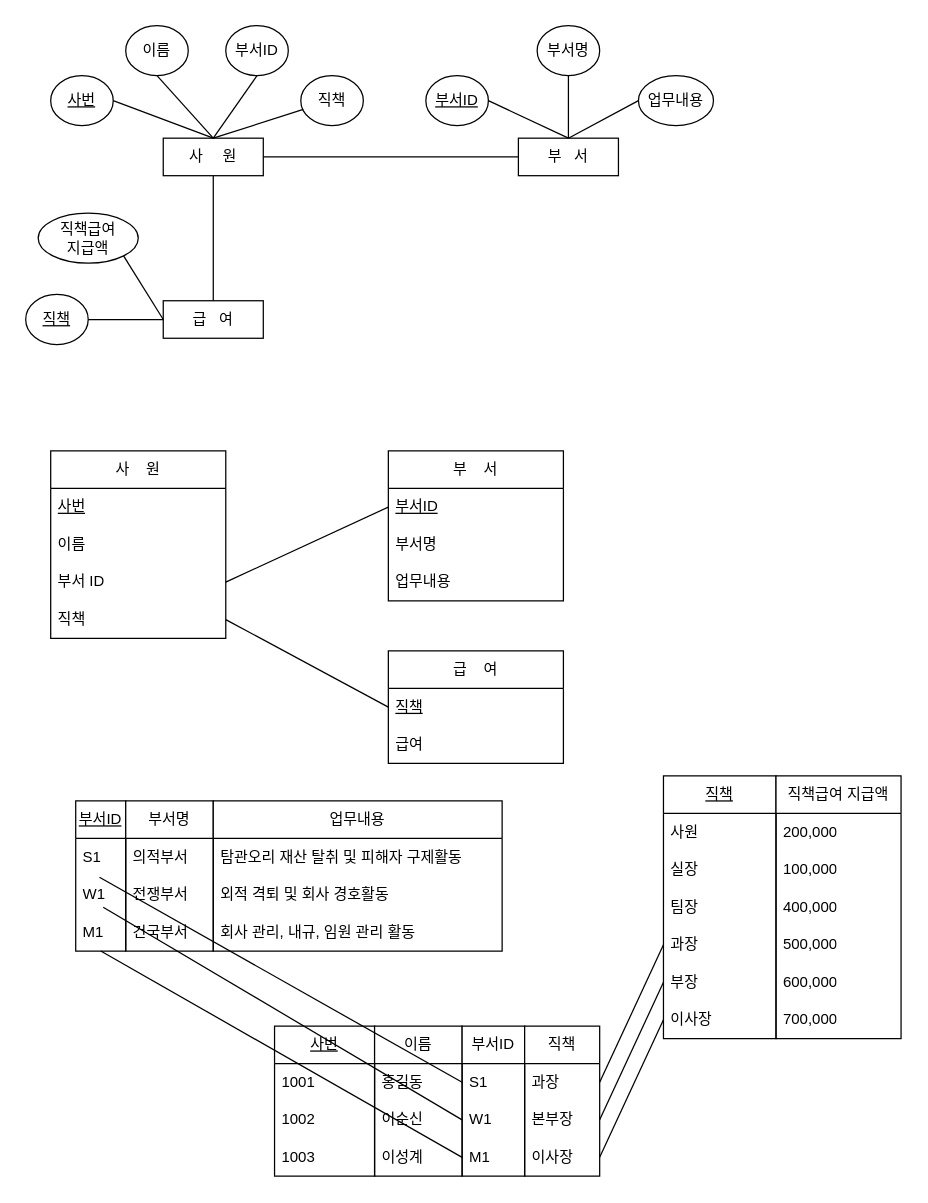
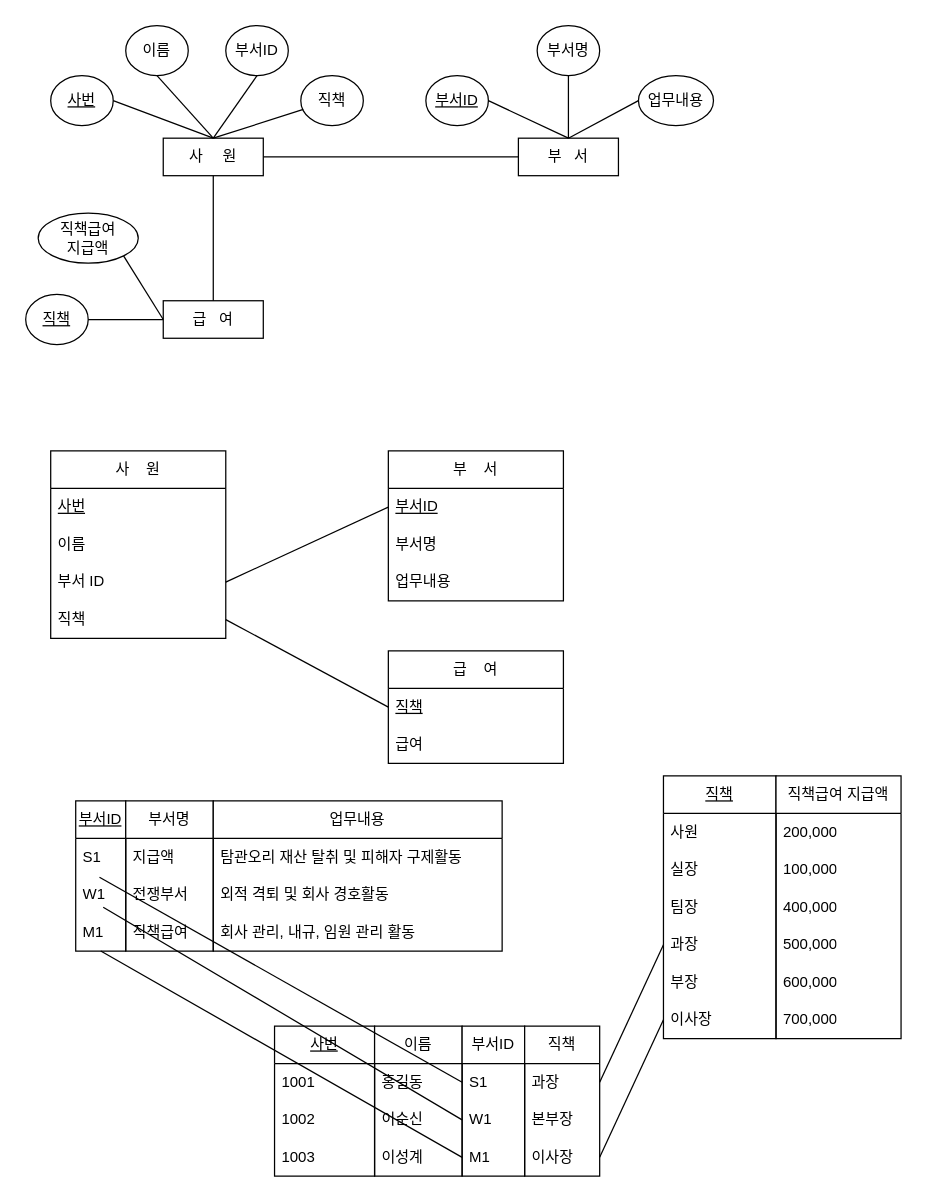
node "의적부서": label "의적부서" -> "지급액"
node "건국부서": label "건국부서" -> "직책급여"
edge "부장" -- "본부장": removed
